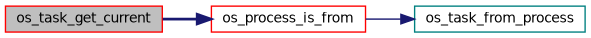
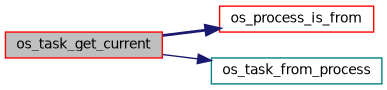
edge "os_process_is_from" -> "os_task_from_process": now "os_task_get_current" -> "os_task_from_process"
